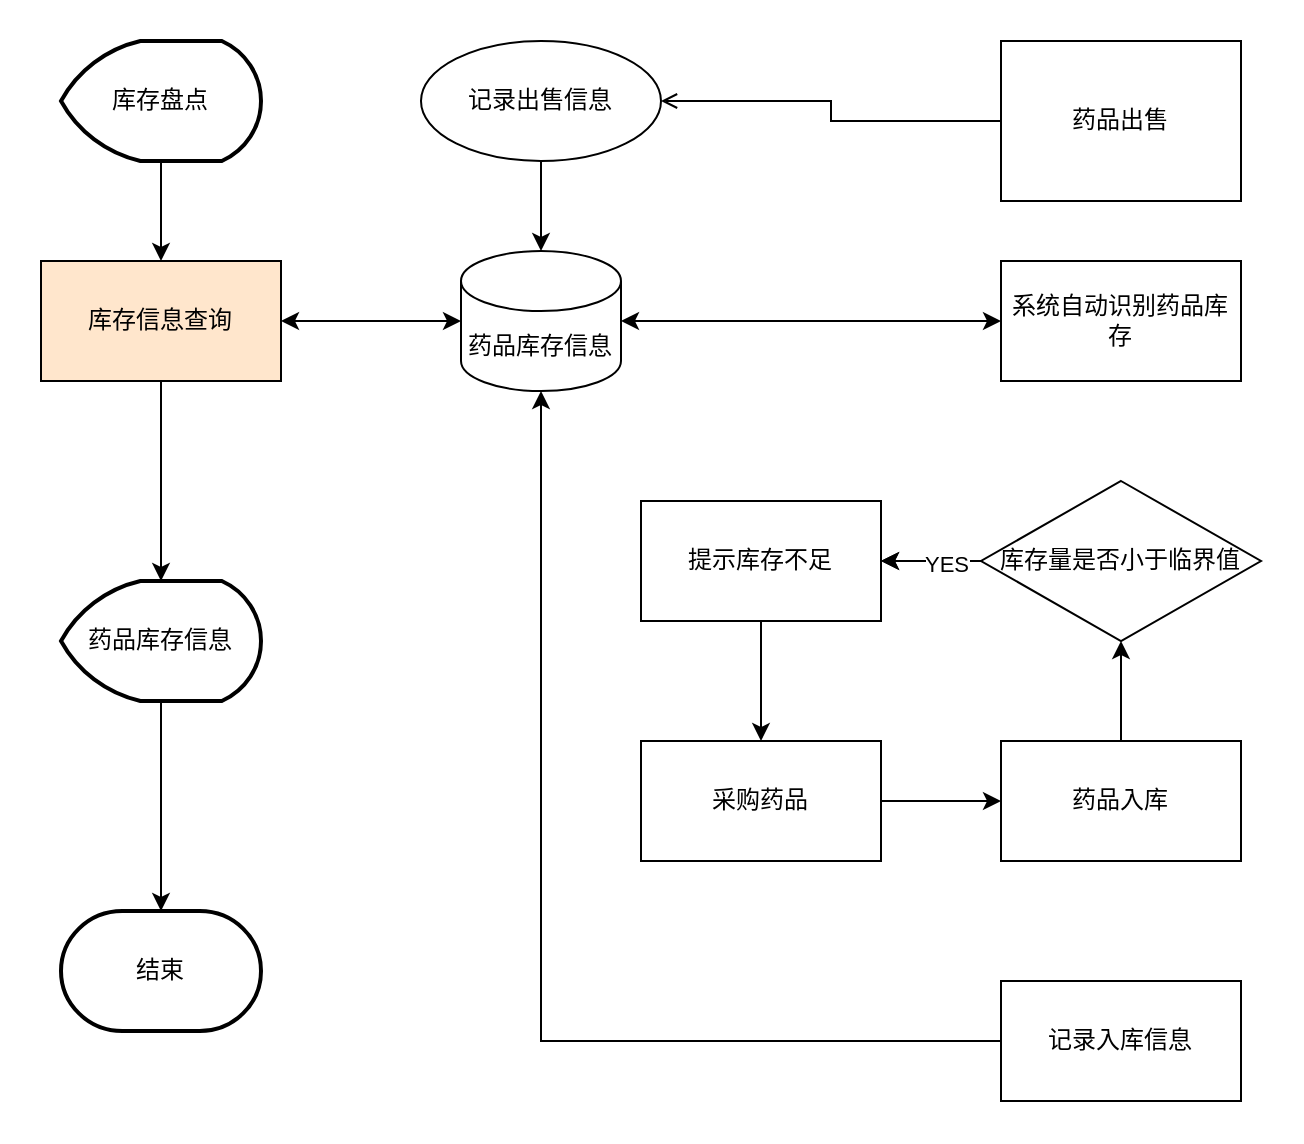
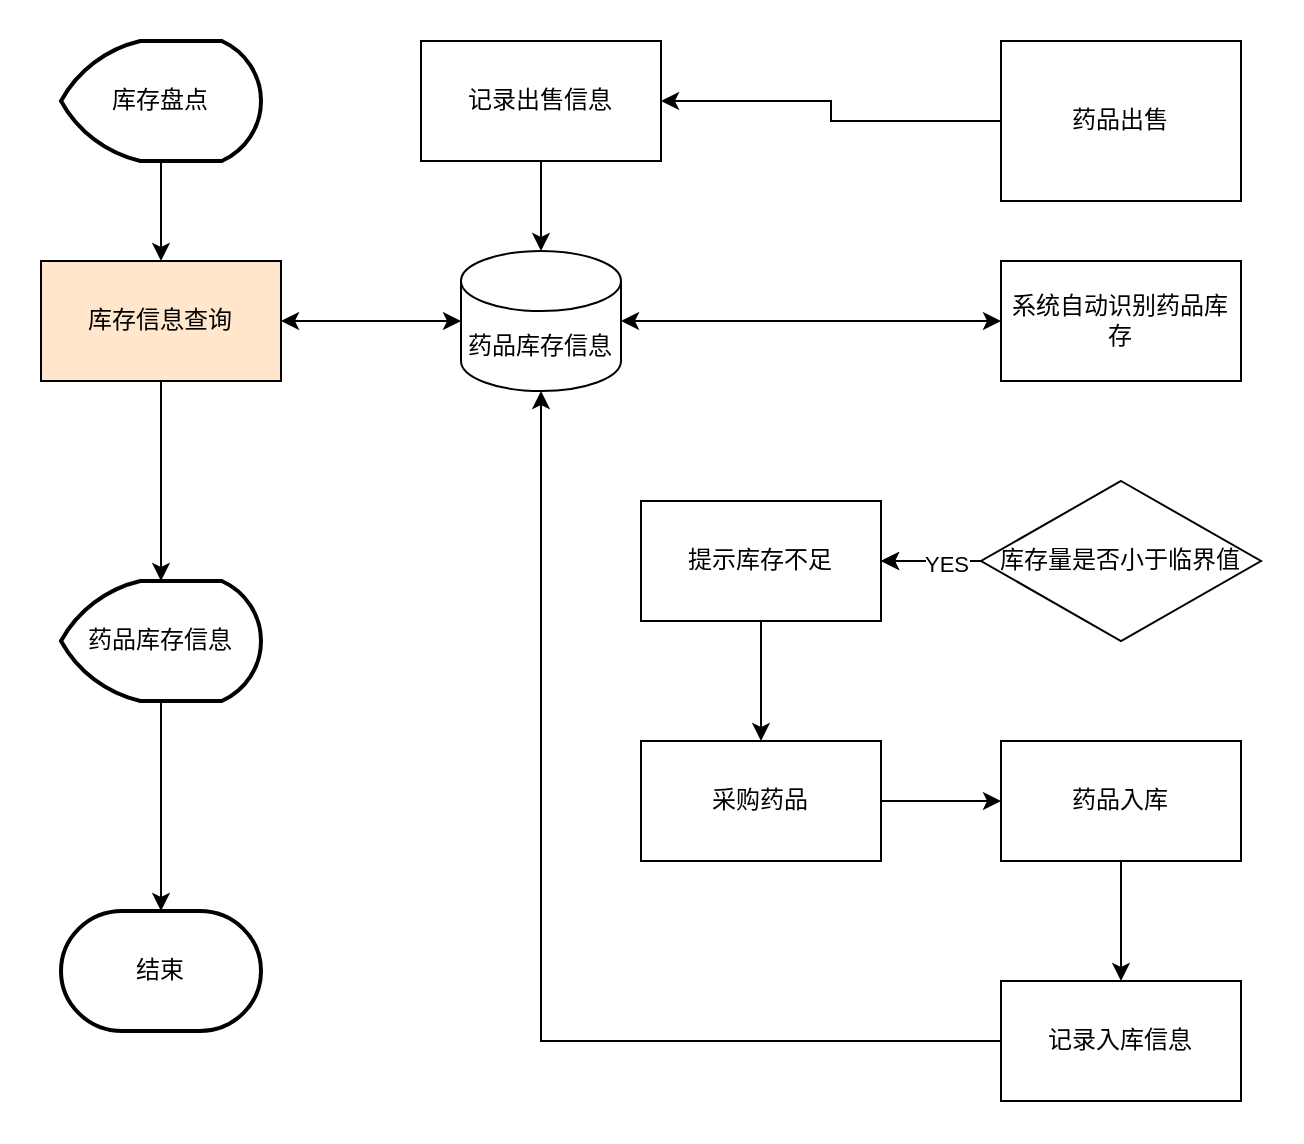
node "记录出售信息": shape ellipse -> rectangle
edge "药品出售" -> "记录出售信息": arrowhead open -> classic
edge "药品入库" -> "库存量是否小于临界值": now "药品入库" -> "记录入库信息"
